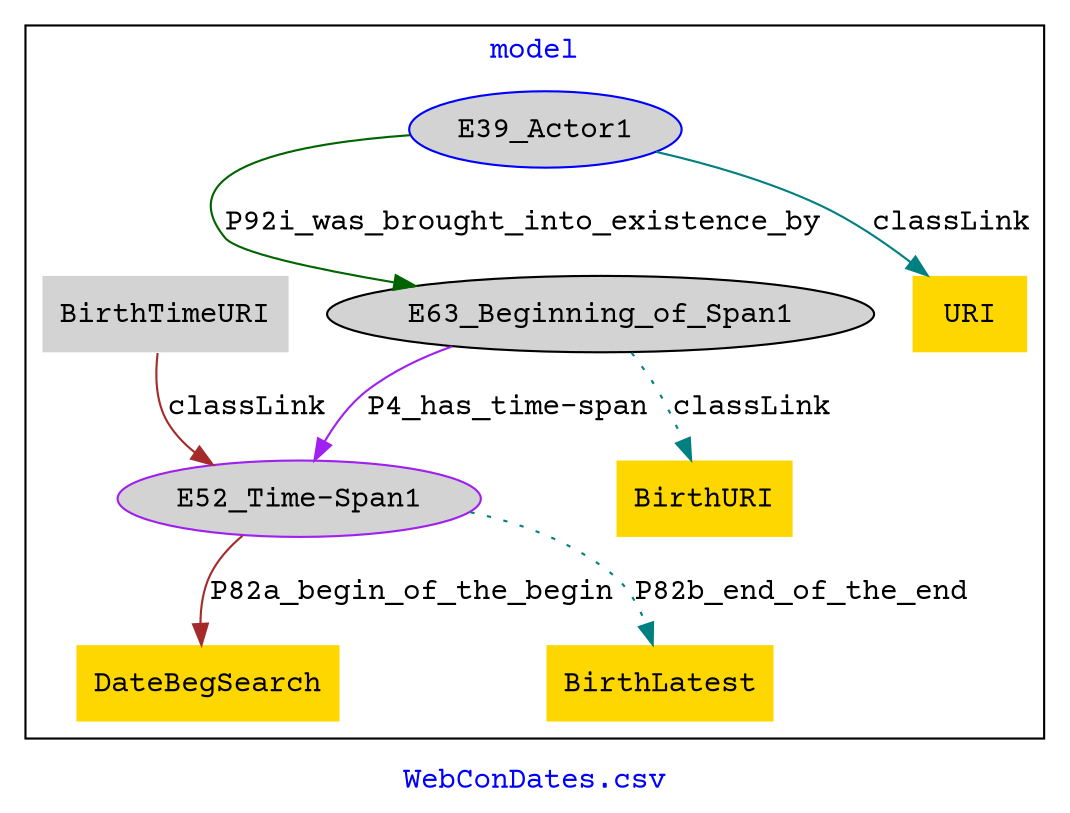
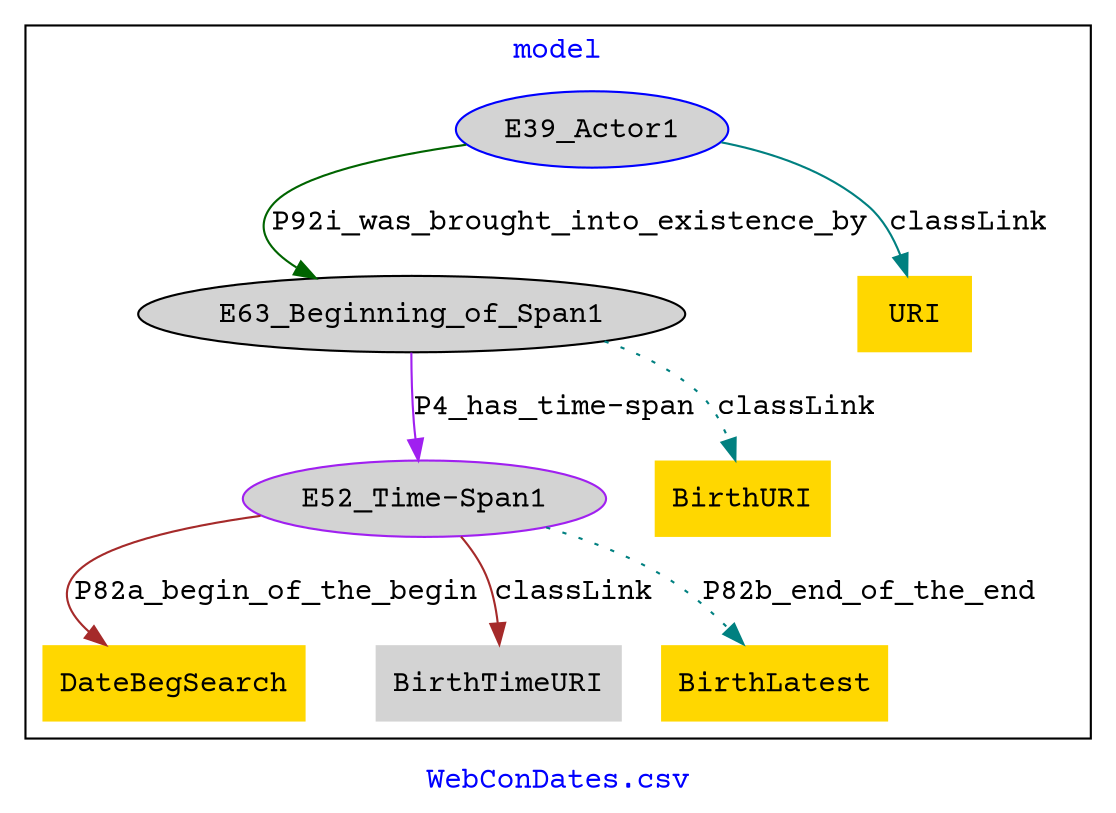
edge "BirthTimeURI" -> "E52_Time-Span1": reversed
